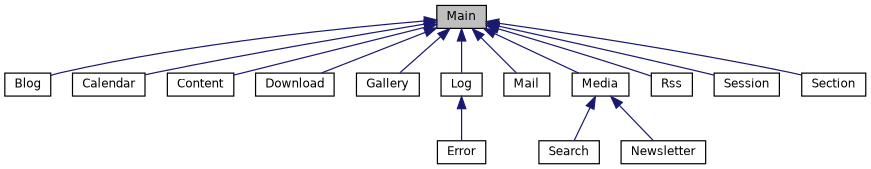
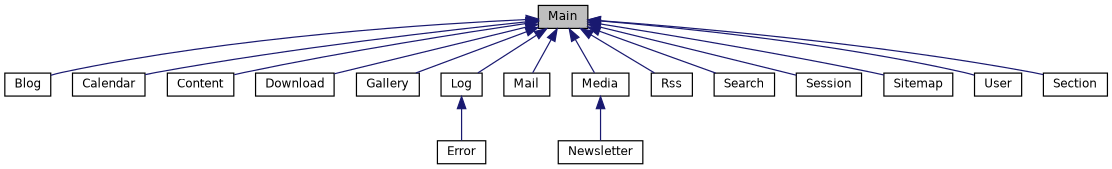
node "Sitemap": added
node "User": added
edge "Search" -> "Media": now "Search" -> "Main"
